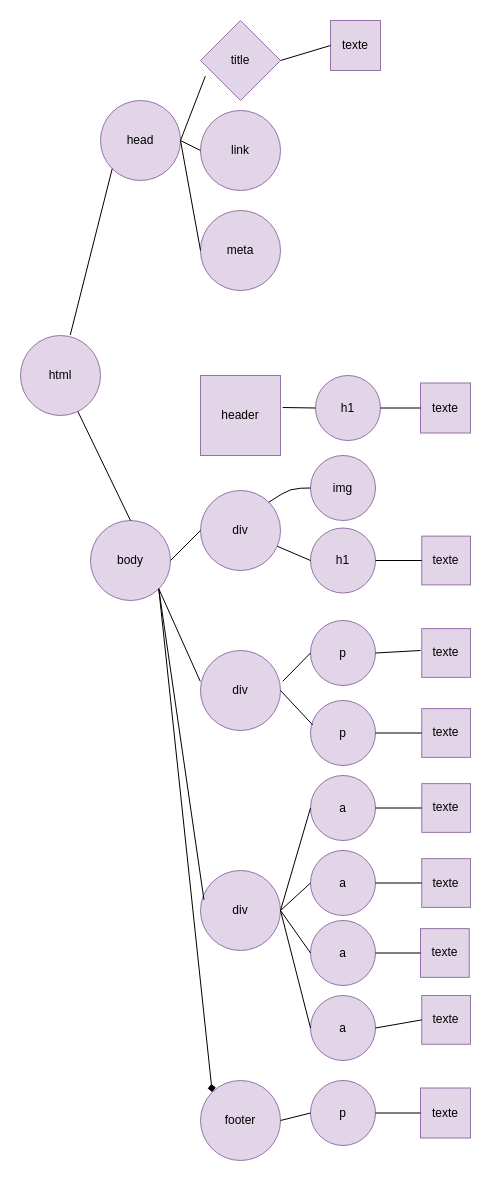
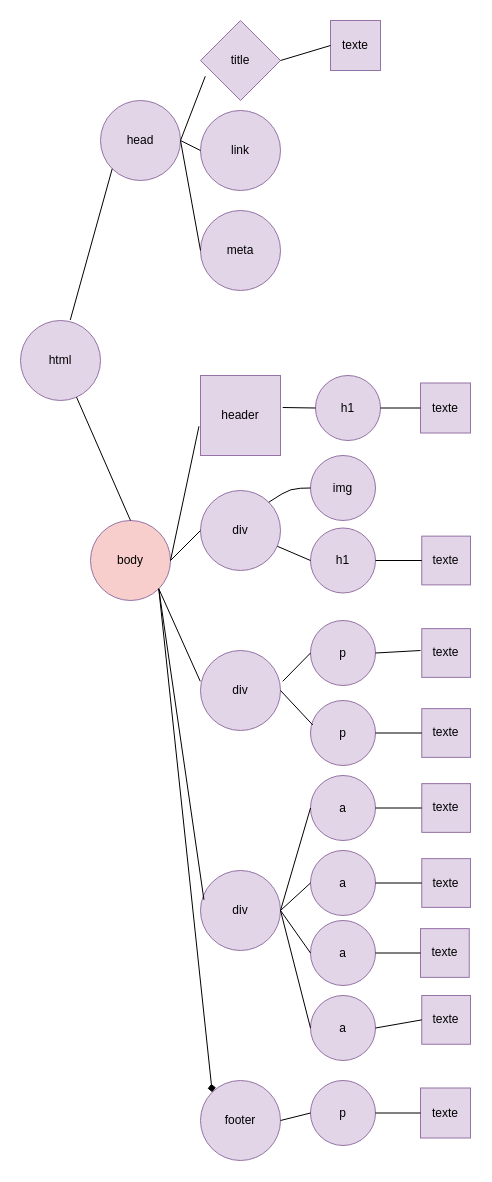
node "html": moved (61, 376) -> (61, 361)
edge "header" -- "body": added
node "body": fillcolor #e1d5e7 -> #f8cecc
